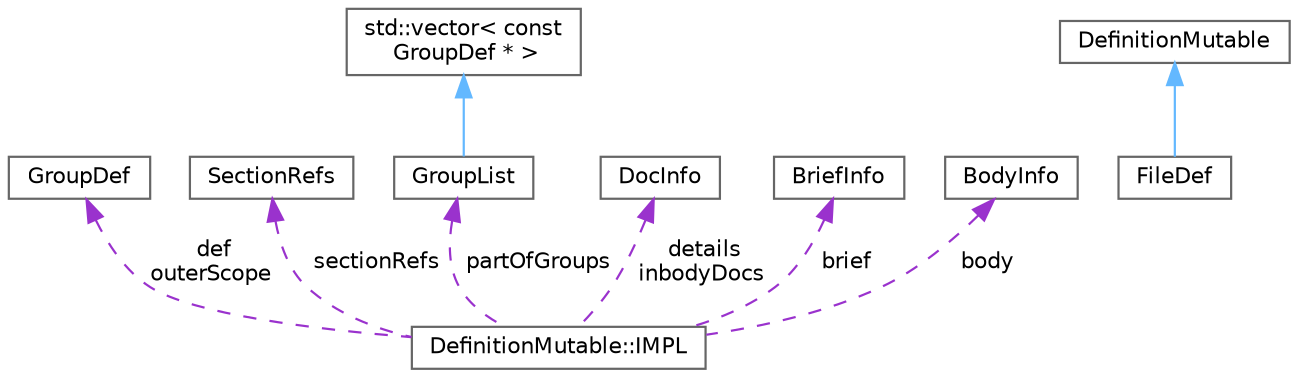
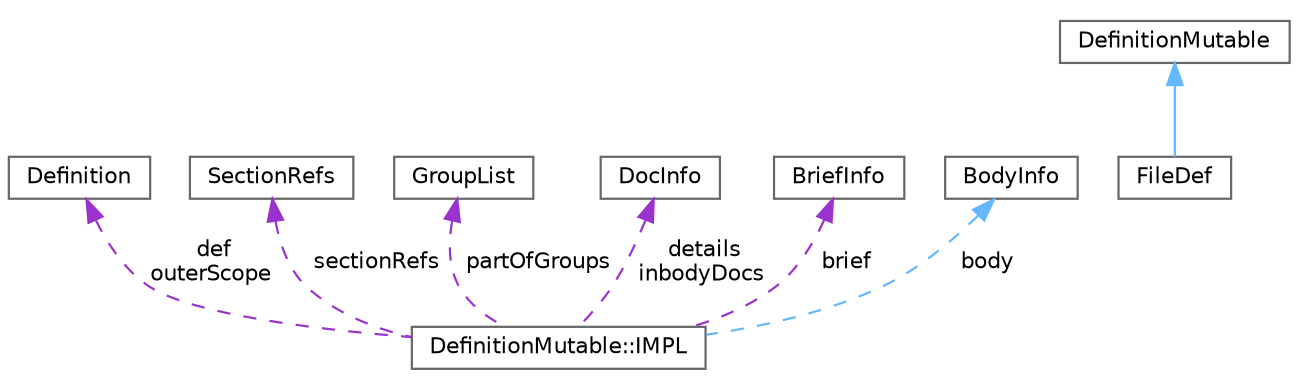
node "std::vector< const GroupDef * >": removed
node "GroupDef": label "GroupDef" -> "Definition"
edge "DefinitionMutable::IMPL" -> "BodyInfo": color darkorchid3 -> steelblue1
